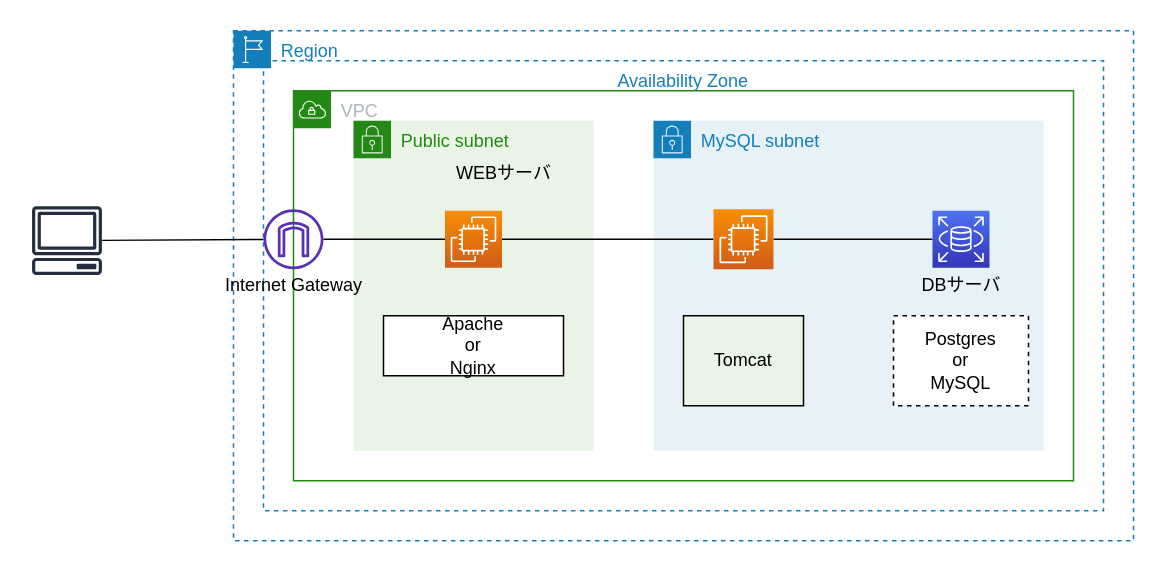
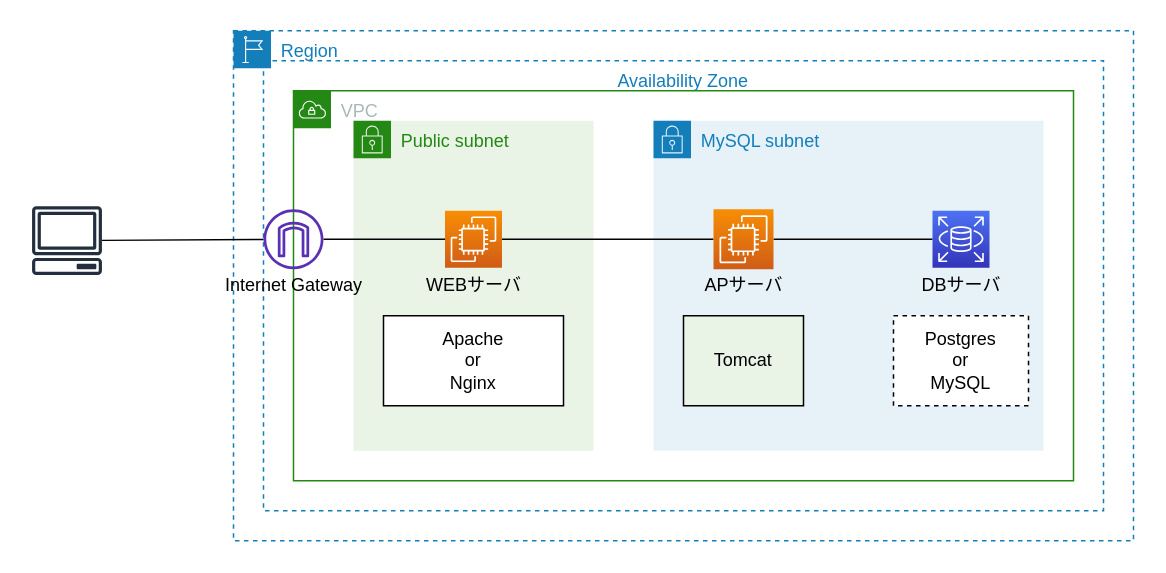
node "WEBサーバ": moved (503, 173) -> (473, 286)
node "APサーバ": added
node "Apache or Nginx": size 180x60 -> 180x90
